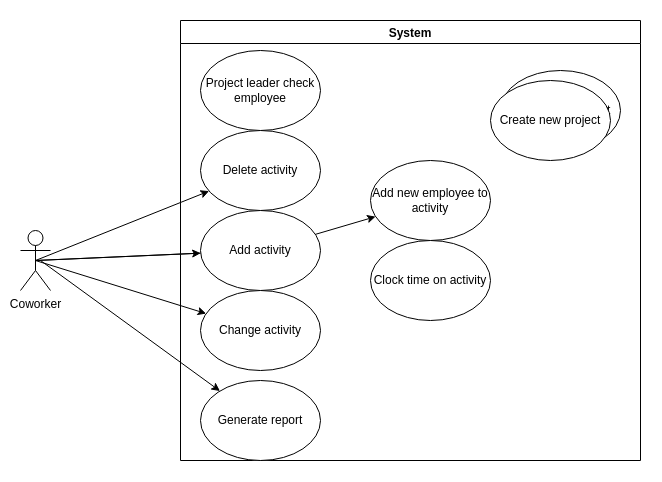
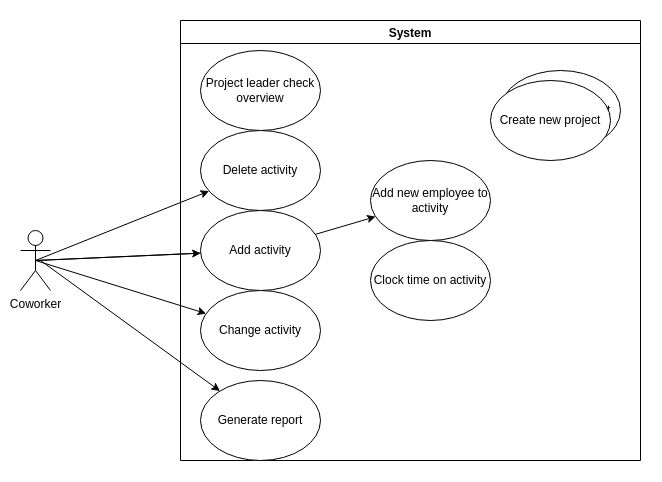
node "Project leader check employee": label "Project leader check employee" -> "Project leader check overview"
